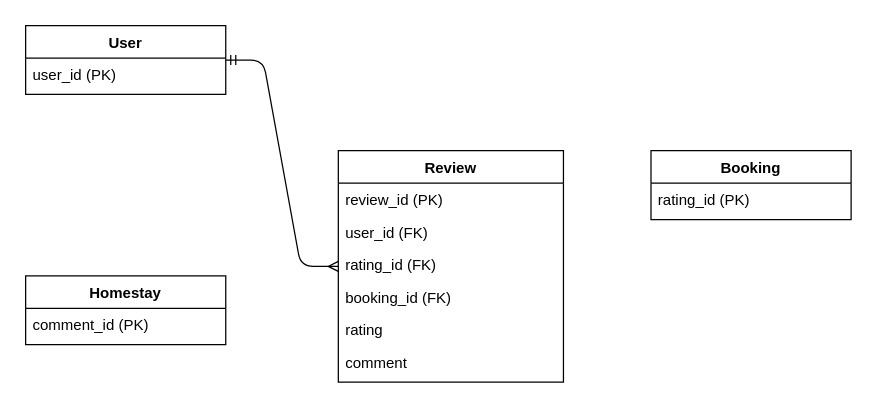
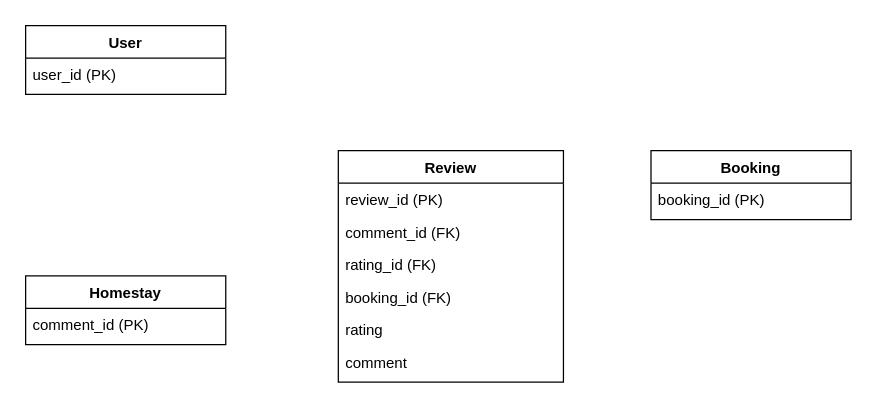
edge "User" -- "Review": removed
node "rating_id (PK)": label "rating_id (PK)" -> "booking_id (PK)"
node "user_id (FK)": label "user_id (FK)" -> "comment_id (FK)"
